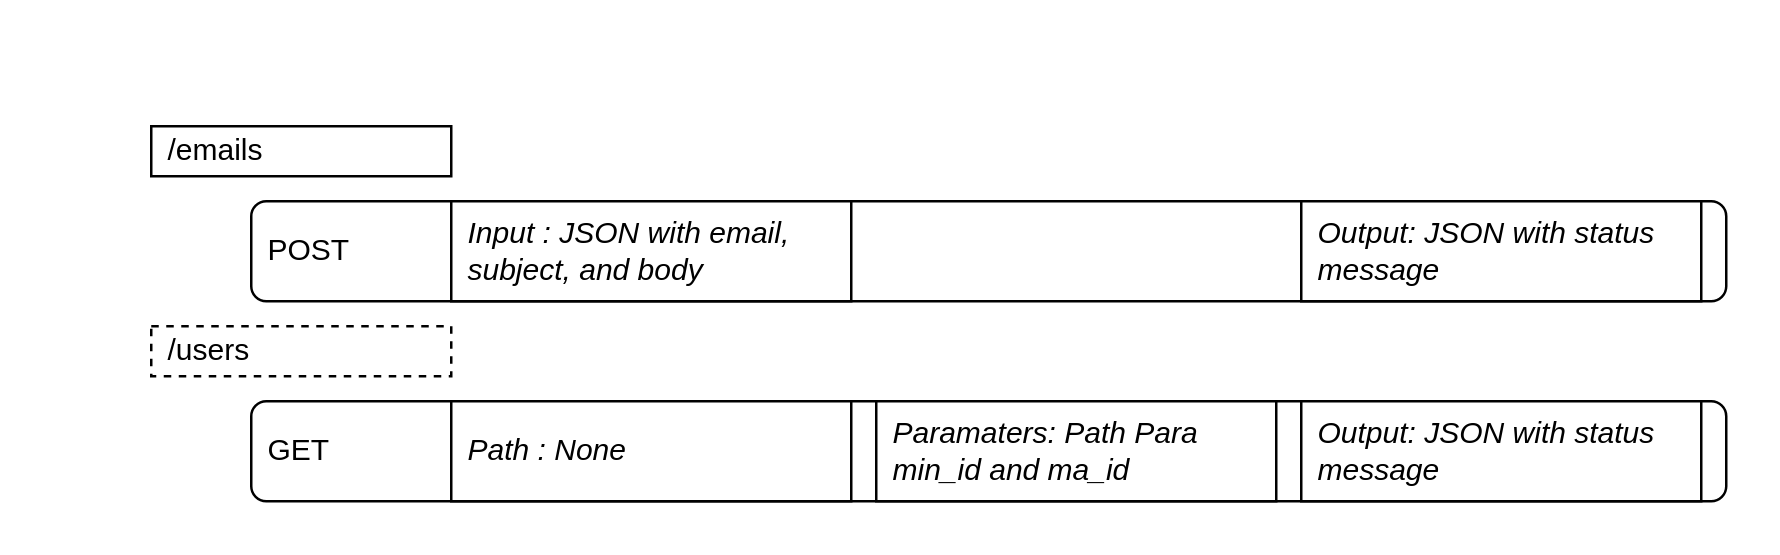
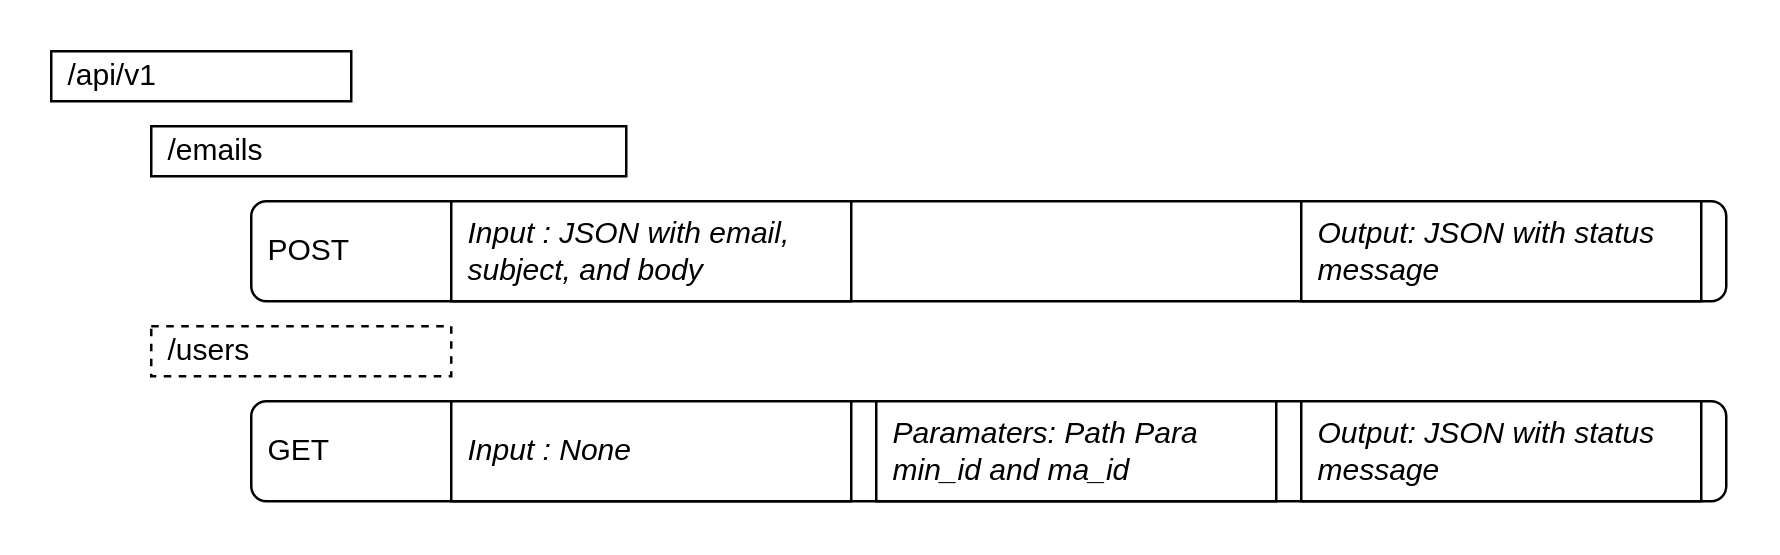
node "/api/v1": added
node "/emails": size 300x50 -> 475x50
node "Path : None": label "Path : None" -> "Input : None"
